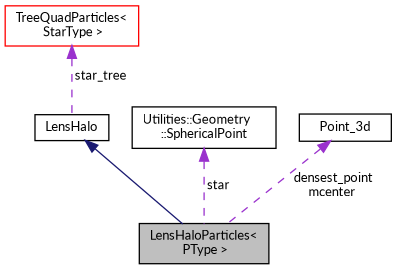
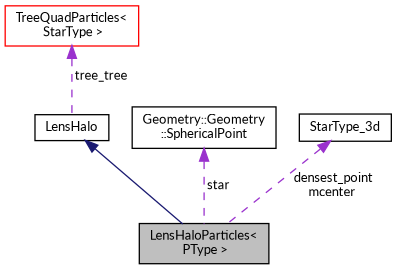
edge "LensHalo" -> "TreeQuadParticles< StarType >": label " star_tree" -> " tree_tree"
node "Utilities::Geometry ::SphericalPoint": label "Utilities::Geometry ::SphericalPoint" -> "Geometry::Geometry ::SphericalPoint"
node "Point_3d": label "Point_3d" -> "StarType_3d"
